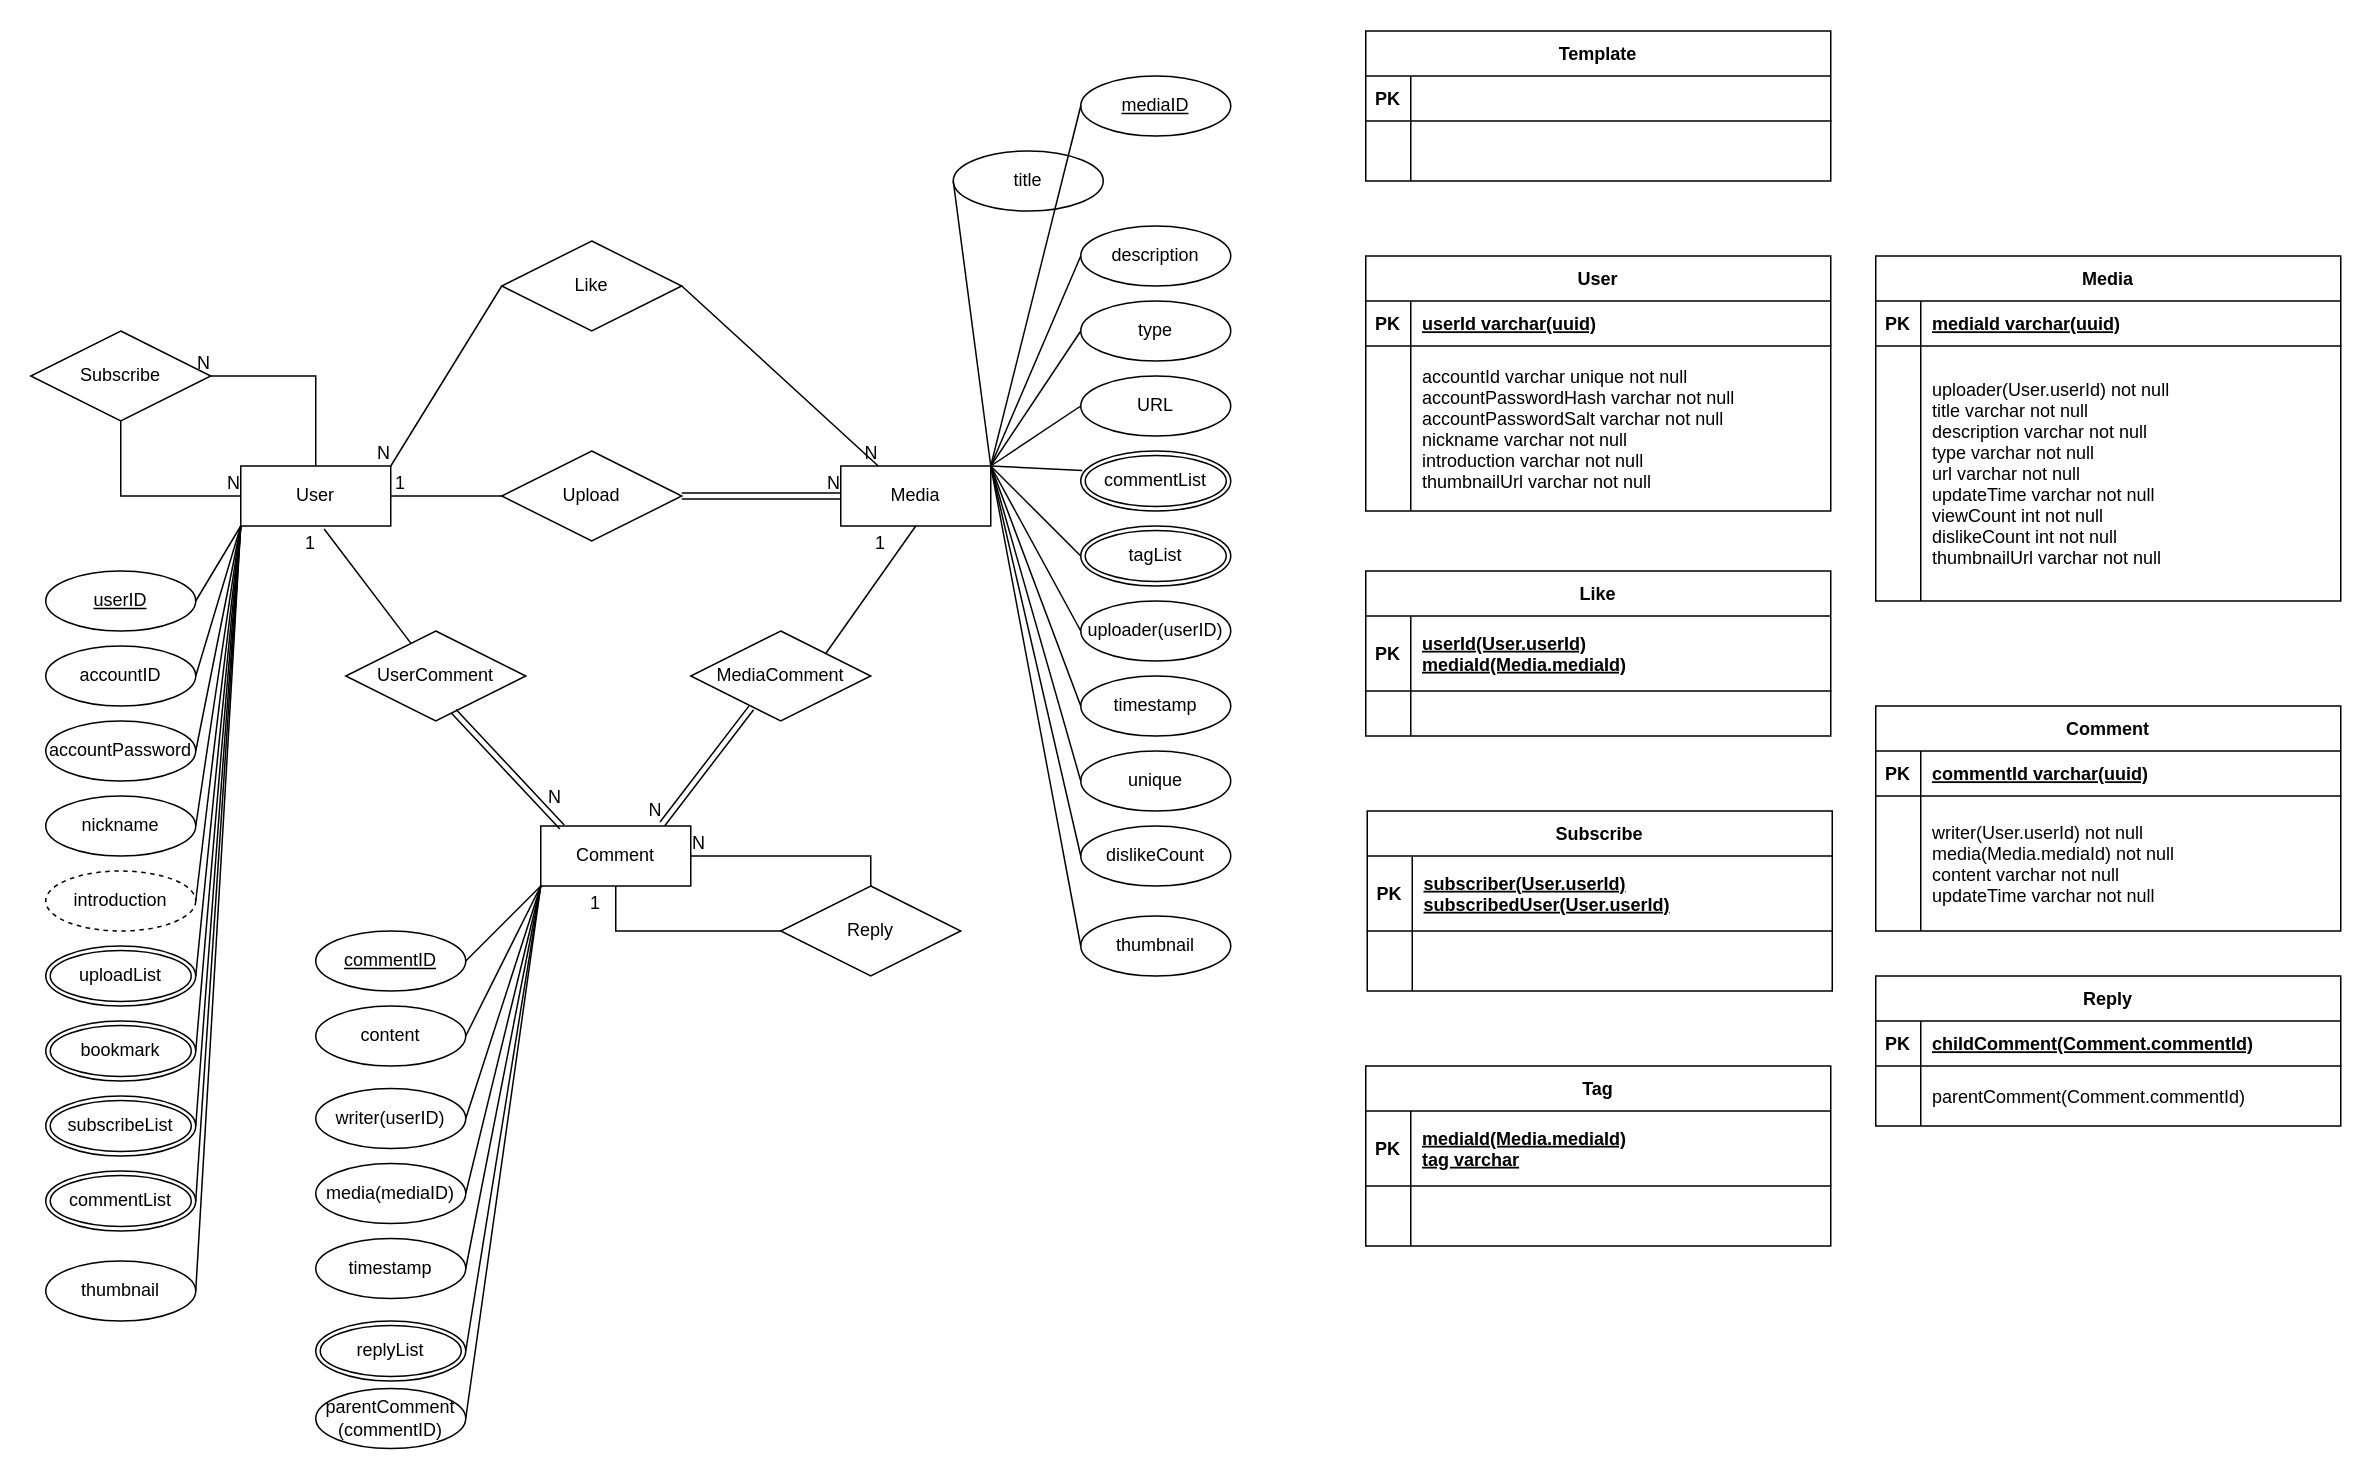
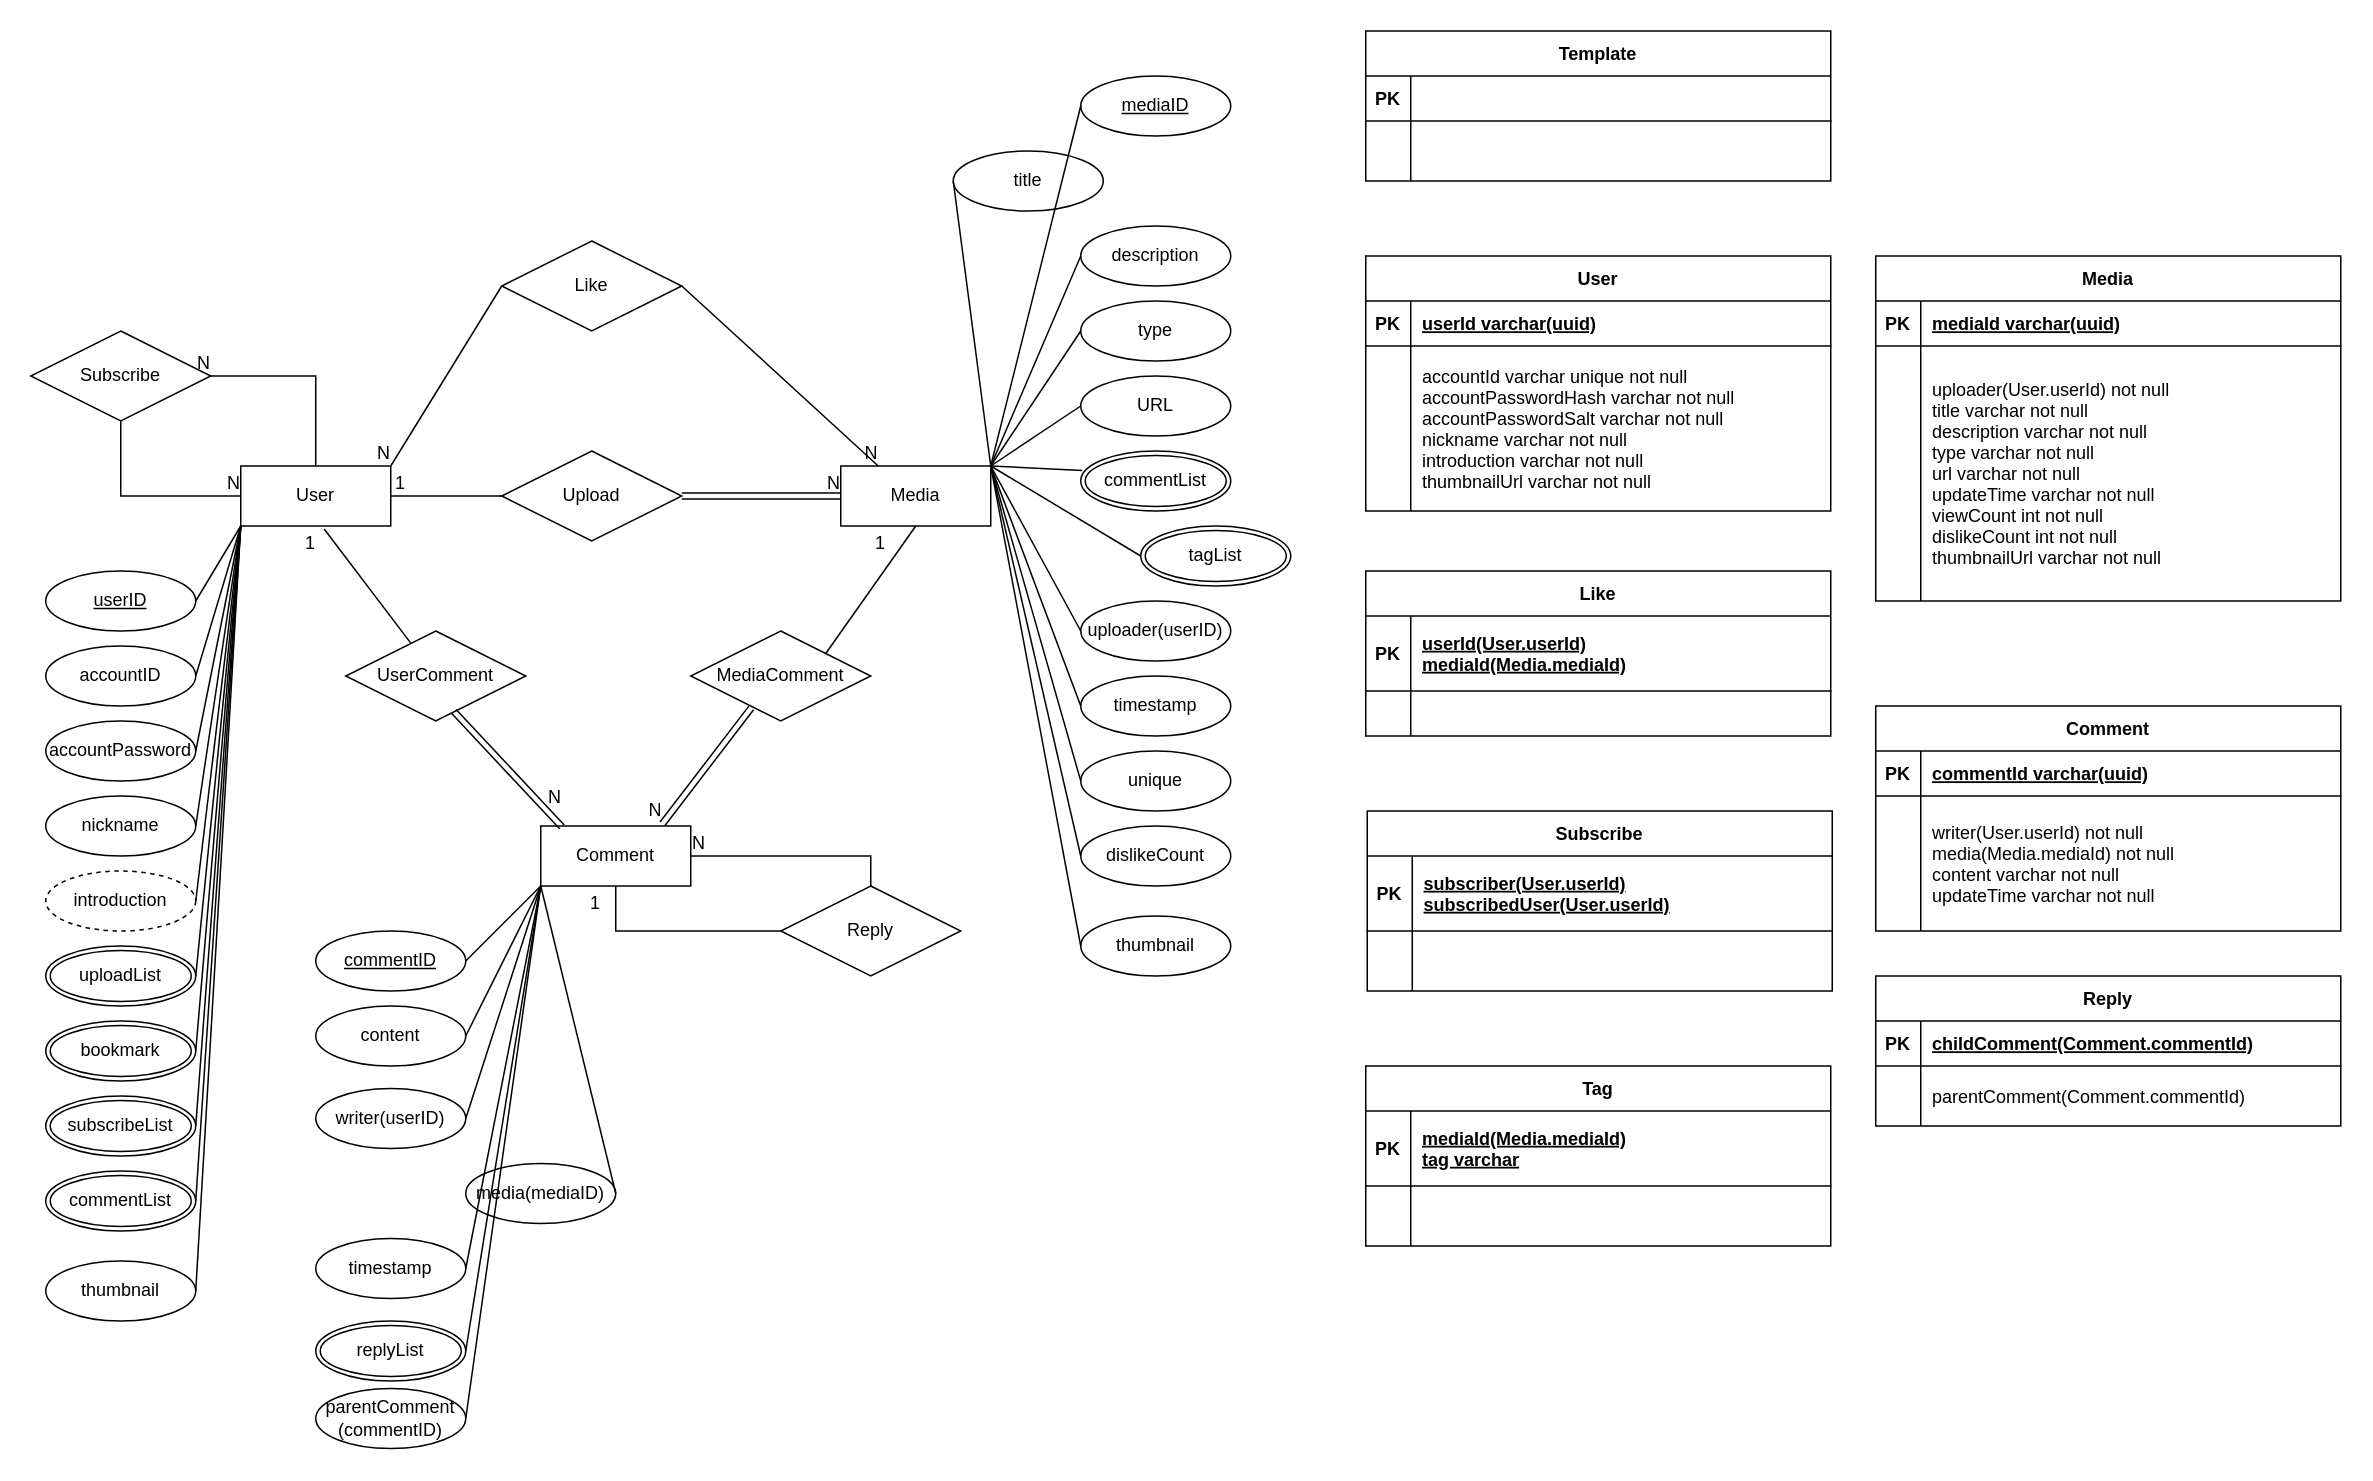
node "tagList": moved (1156, 556) -> (1216, 556)
node "media(mediaID)": moved (391, 1193) -> (541, 1193)
